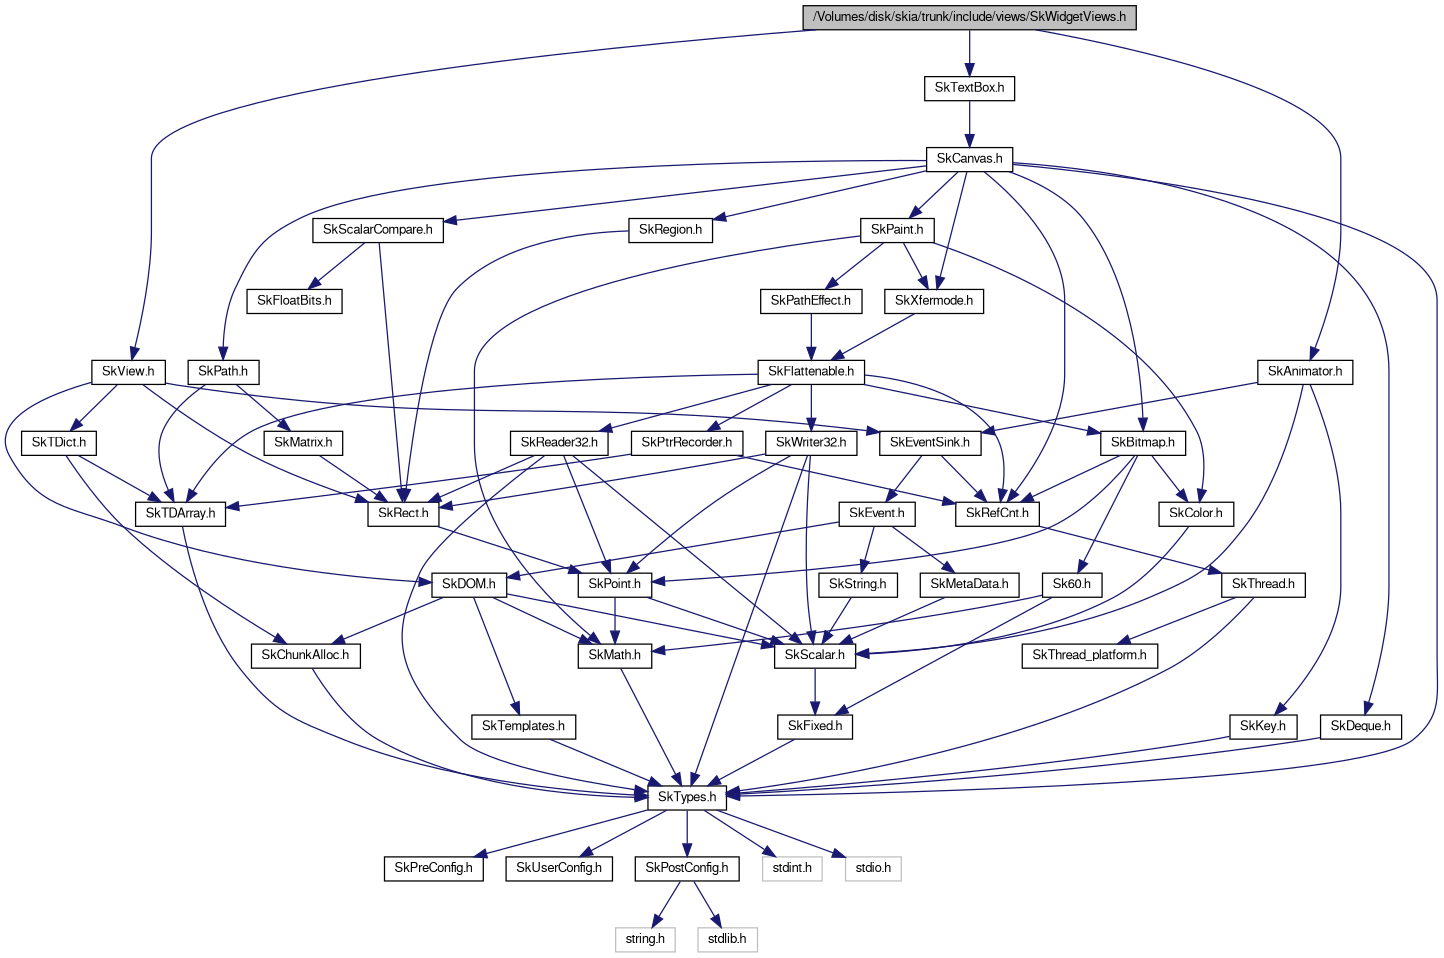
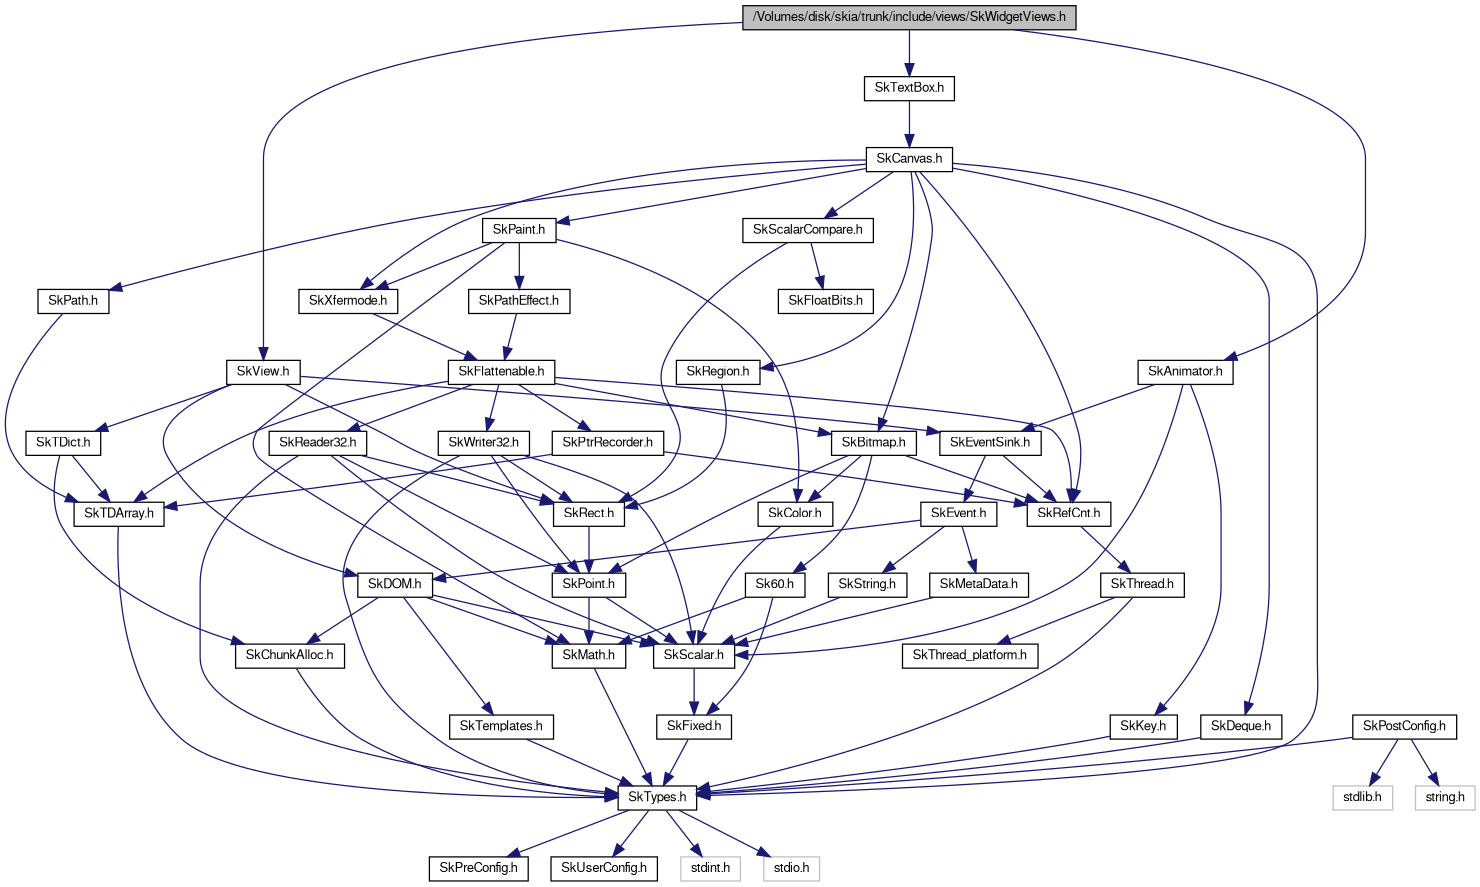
node "SkMatrix.h": removed
edge "SkTypes.h" -> "SkPostConfig.h": reversed
